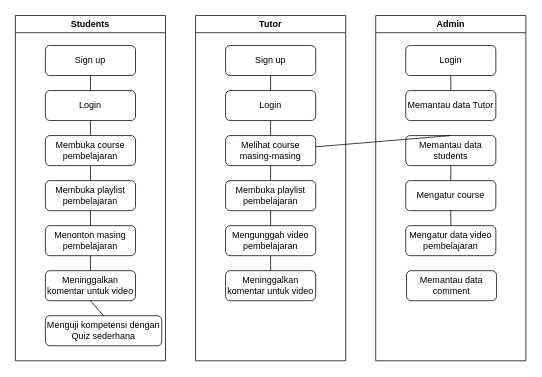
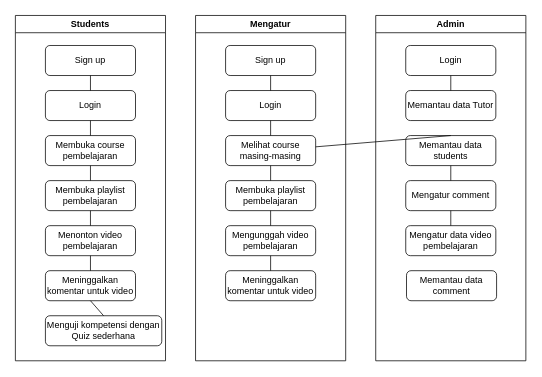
node "Tutor": label "Tutor" -> "Mengatur"
node "Mengatur course": label "Mengatur course" -> "Mengatur comment"
node "Menonton masing pembelajaran": label "Menonton masing pembelajaran" -> "Menonton video pembelajaran"
